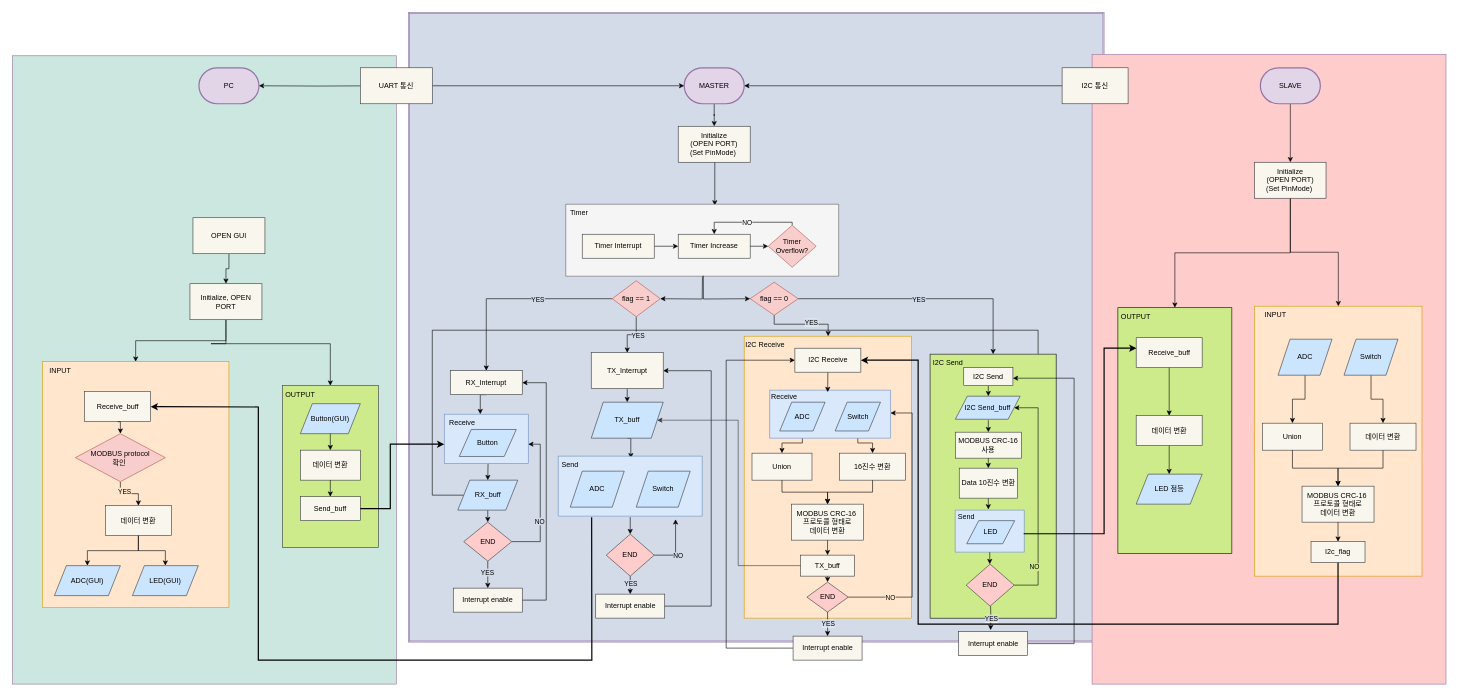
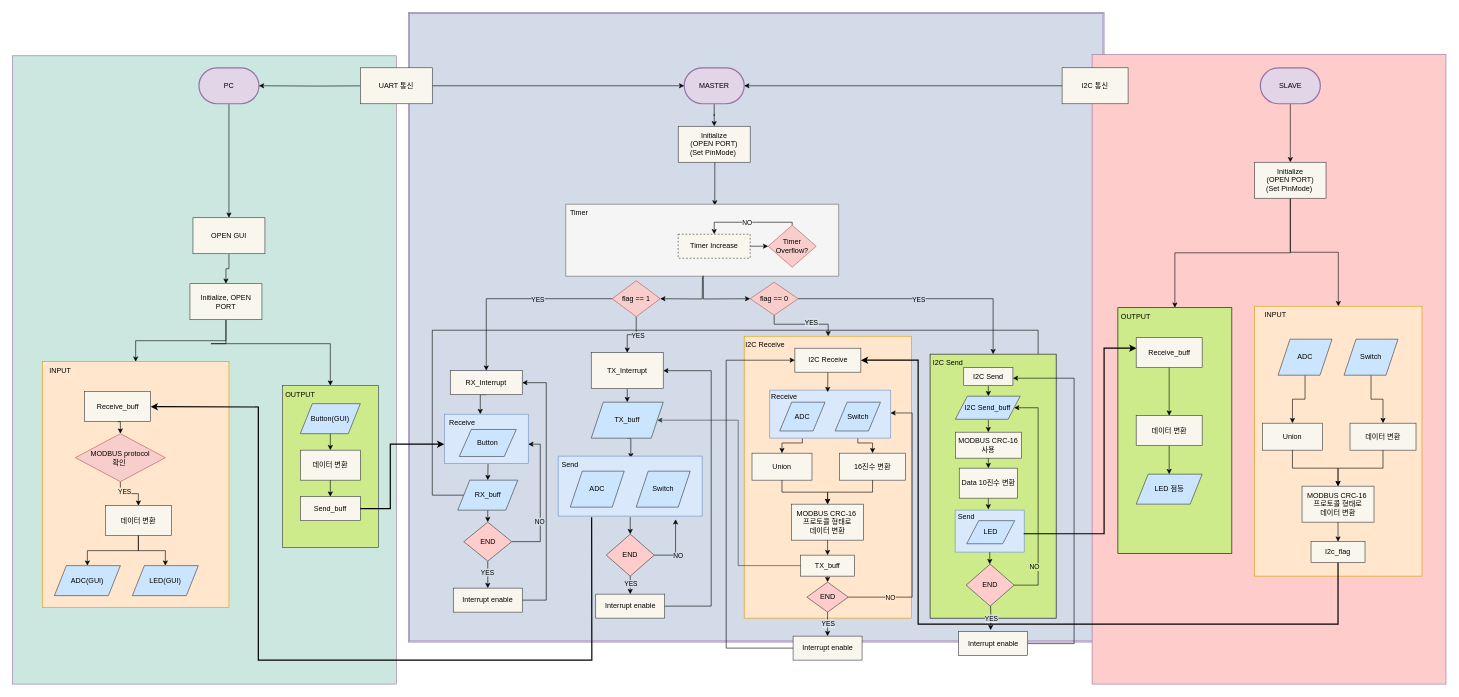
edge "PC" -> "OPEN GUI": added
node "Timer Interrupt": removed
edge "Timer Interrupt" -> "Timer Increase": removed
node "Timer Increase": style solid -> dashed
